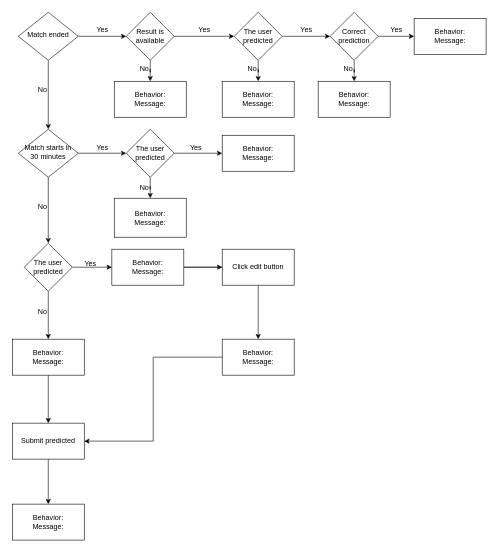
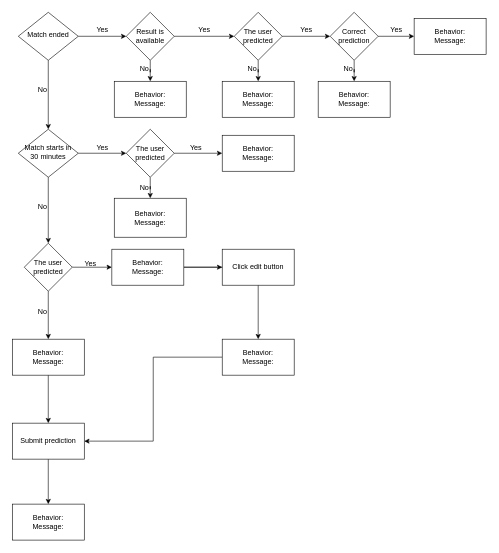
node "Submit predicted": label "Submit predicted" -> "Submit prediction"
